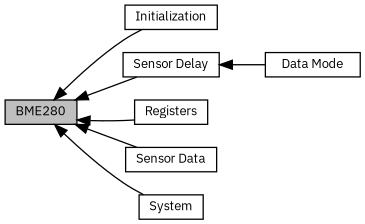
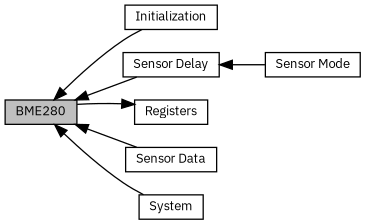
node "Data Mode": label "Data Mode" -> "Sensor Mode"
edge "Registers" -> "BME280": reversed
